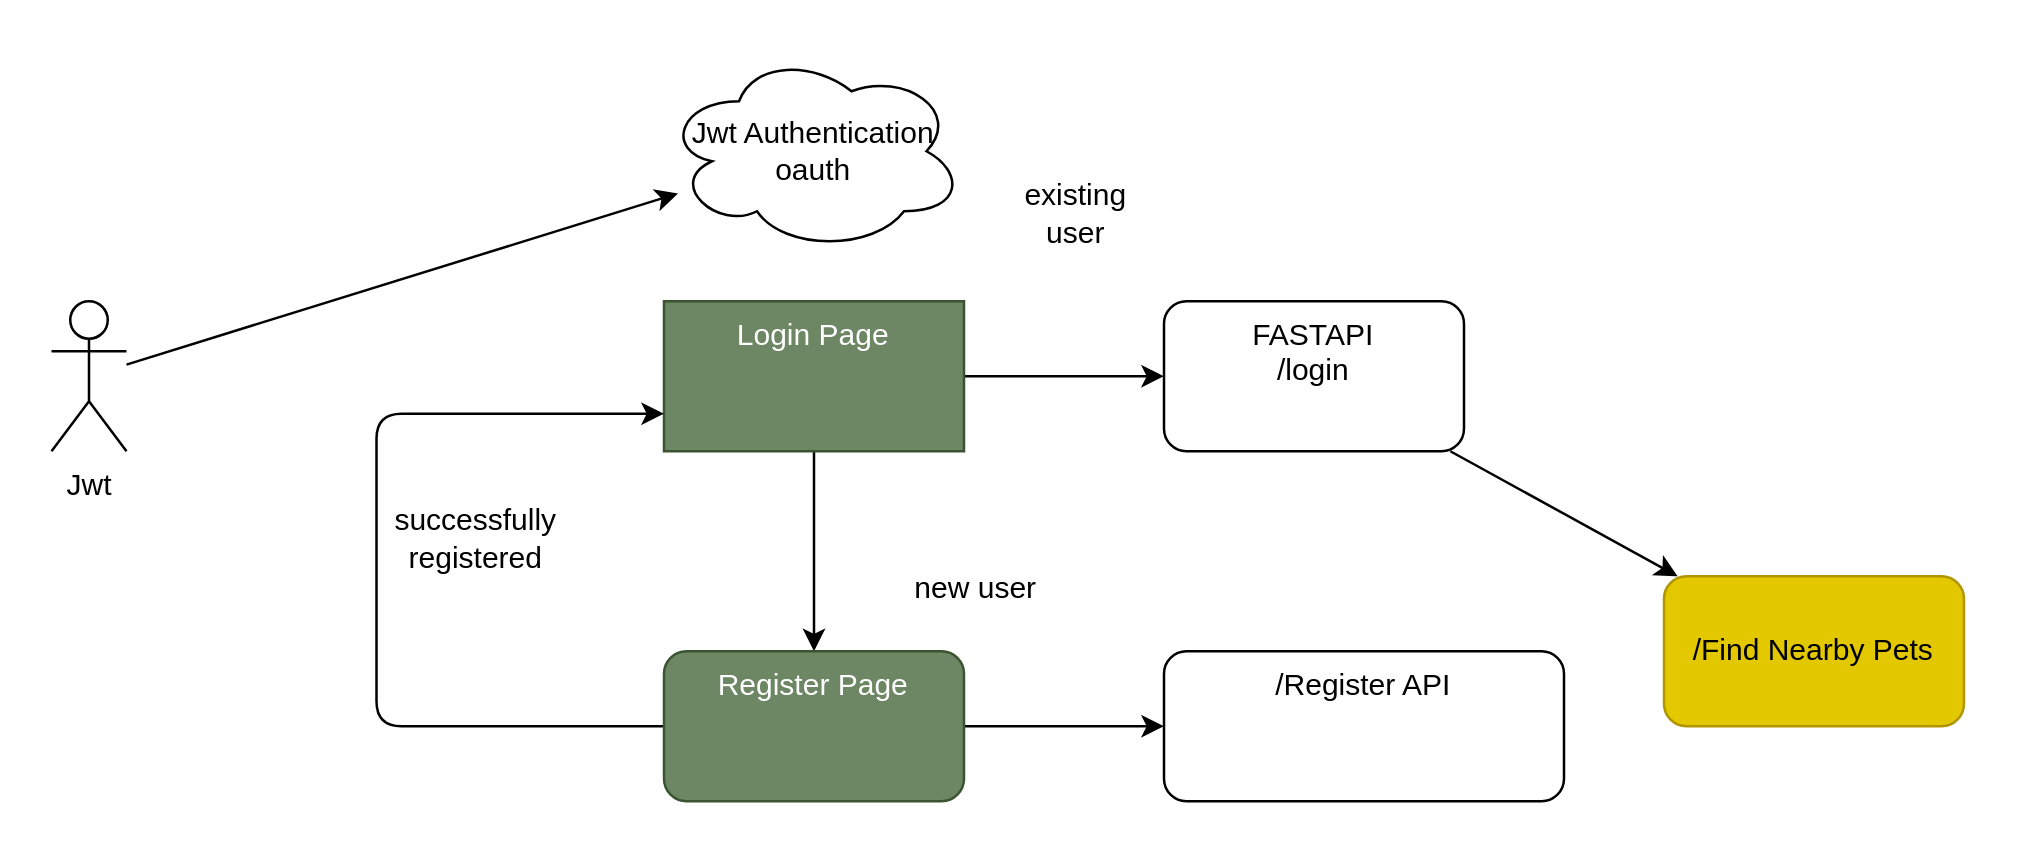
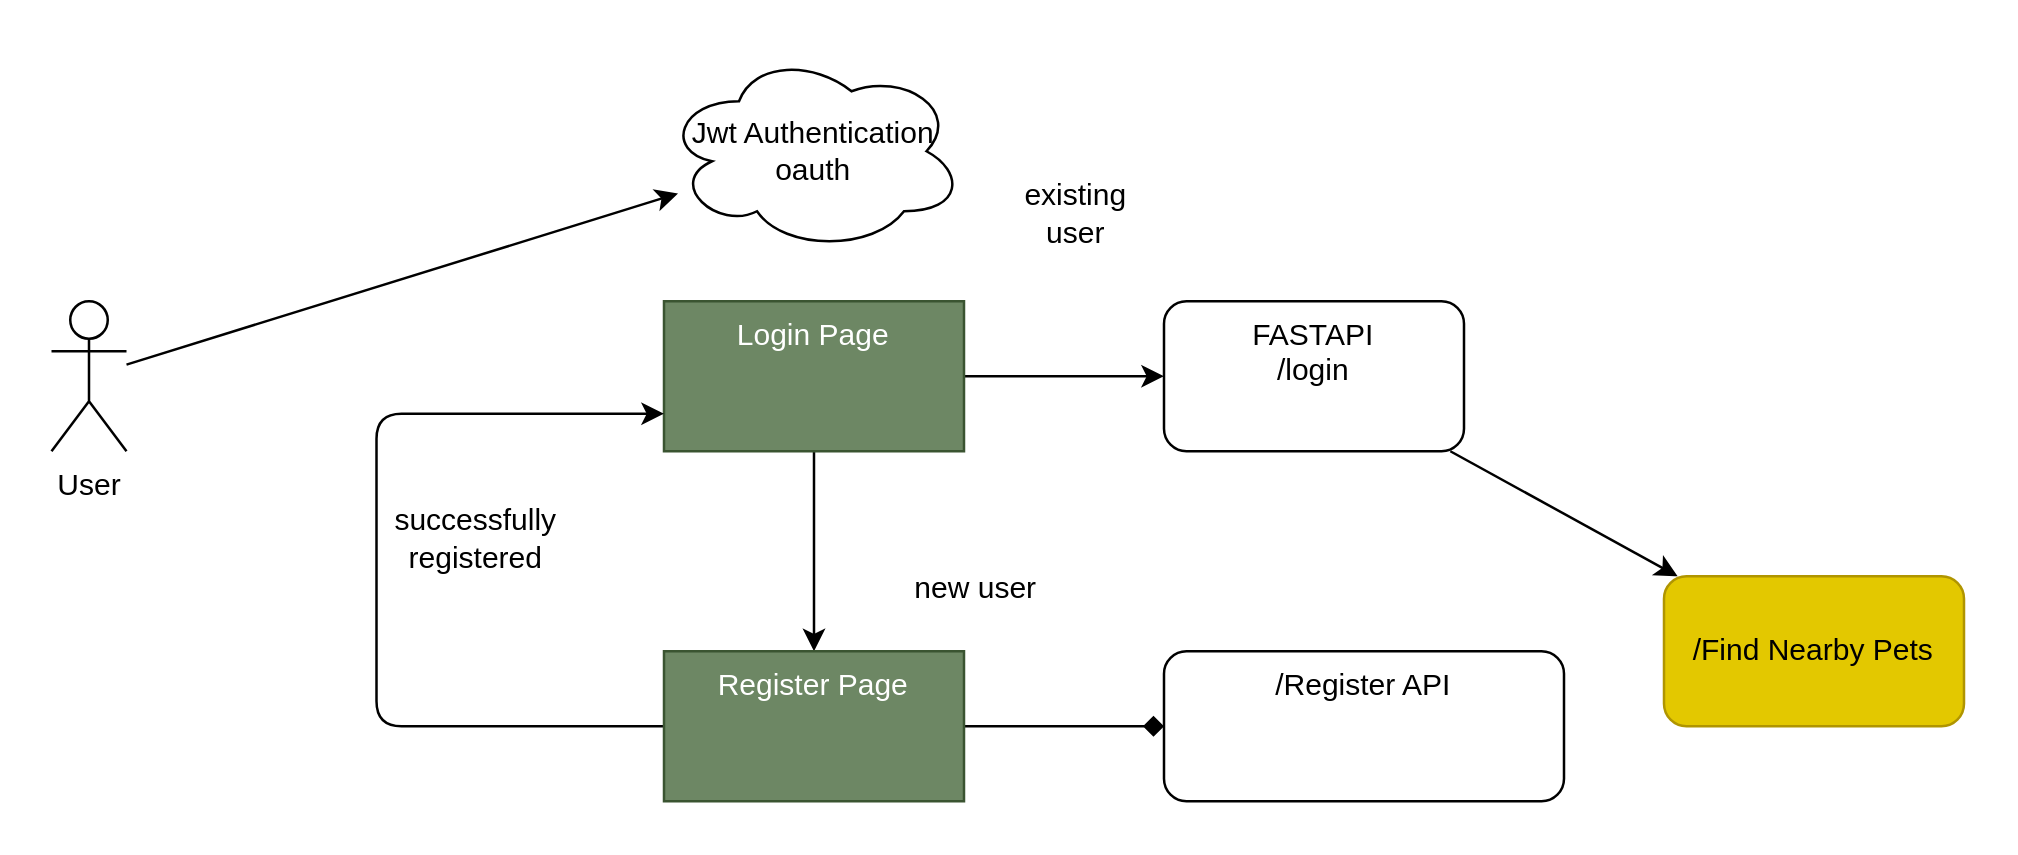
node "Jwt": label "Jwt" -> "User"
node "Register Page": shape rounded rectangle -> rectangle
edge "Register Page" -> "/Register API": arrowhead classic -> diamond
